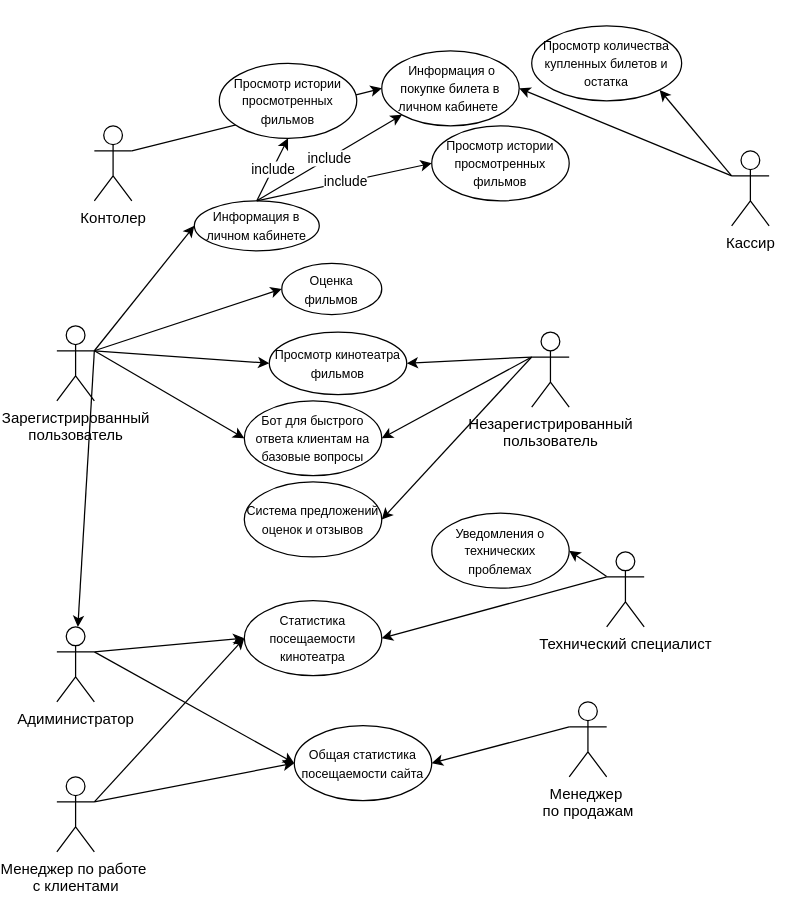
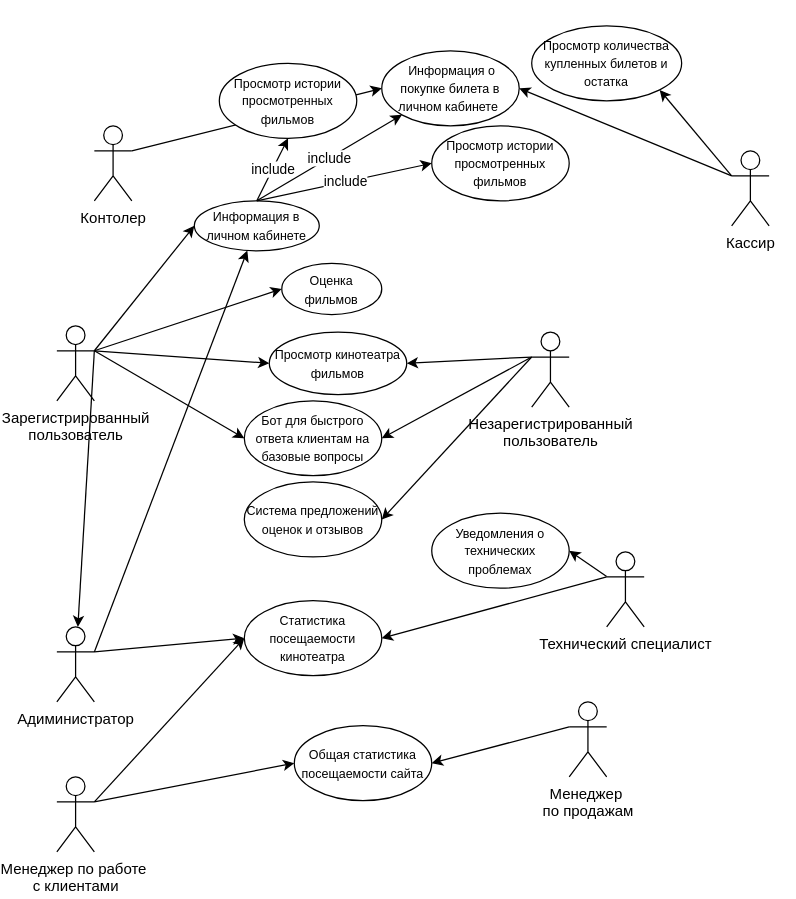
edge "Адиминистратор" -> "Общая статистика посещаемости сайта": now "Адиминистратор" -> "Информация в личном кабинете"
